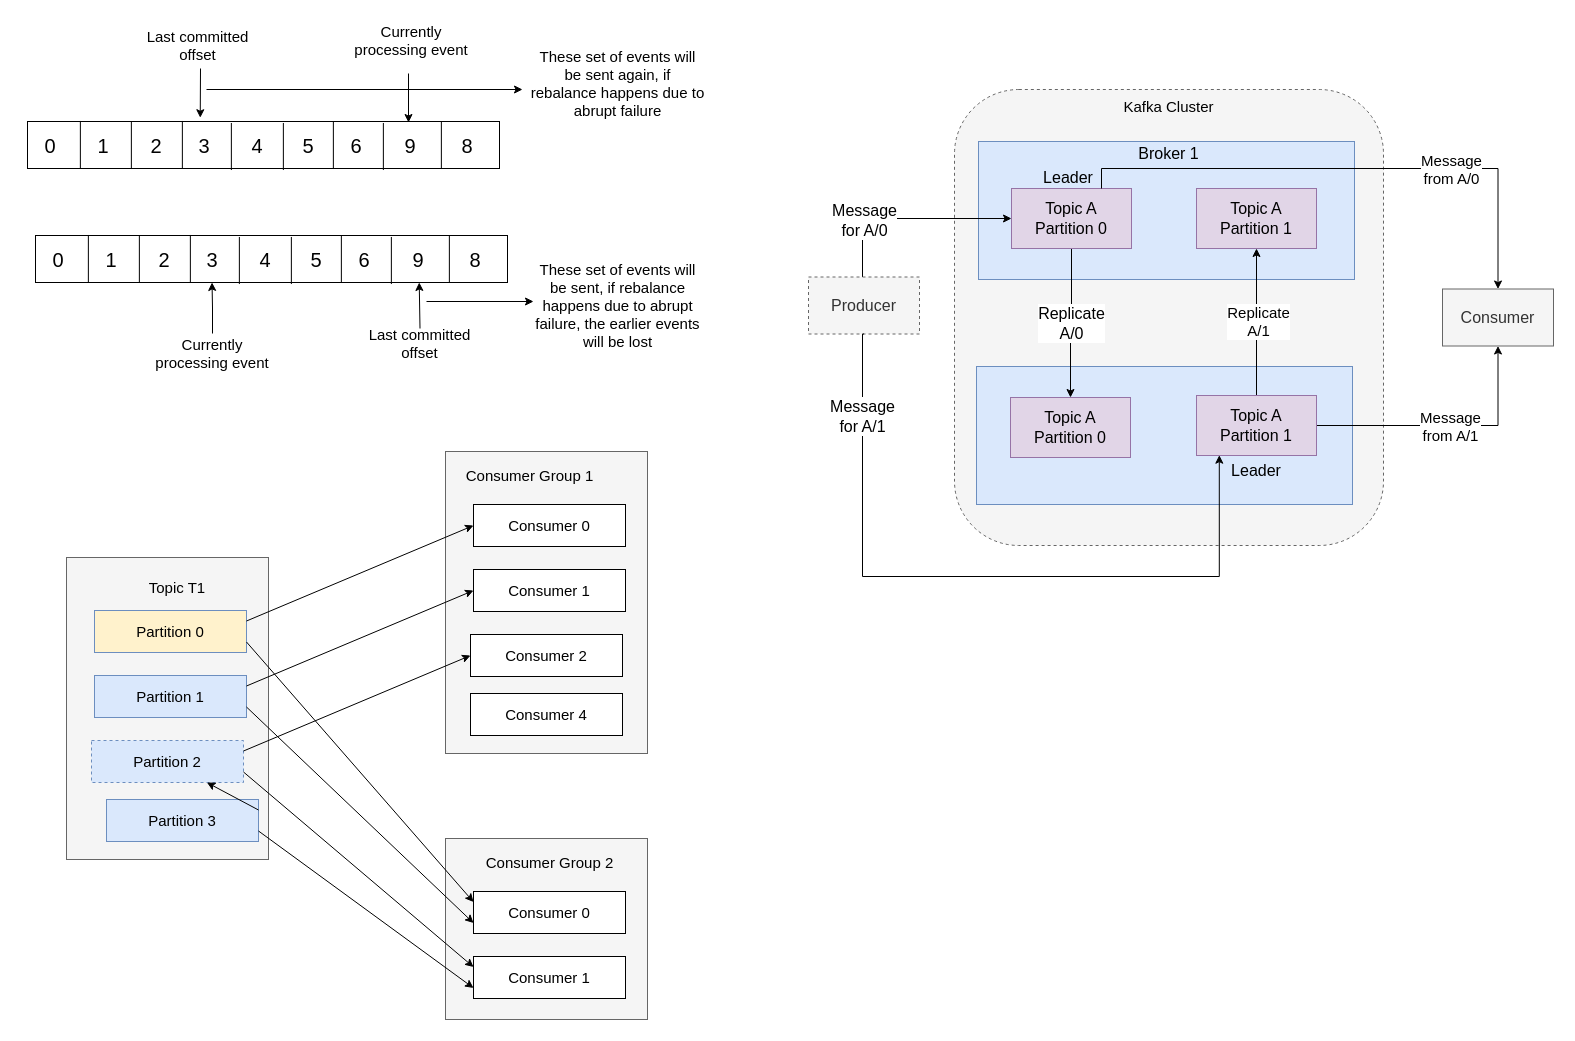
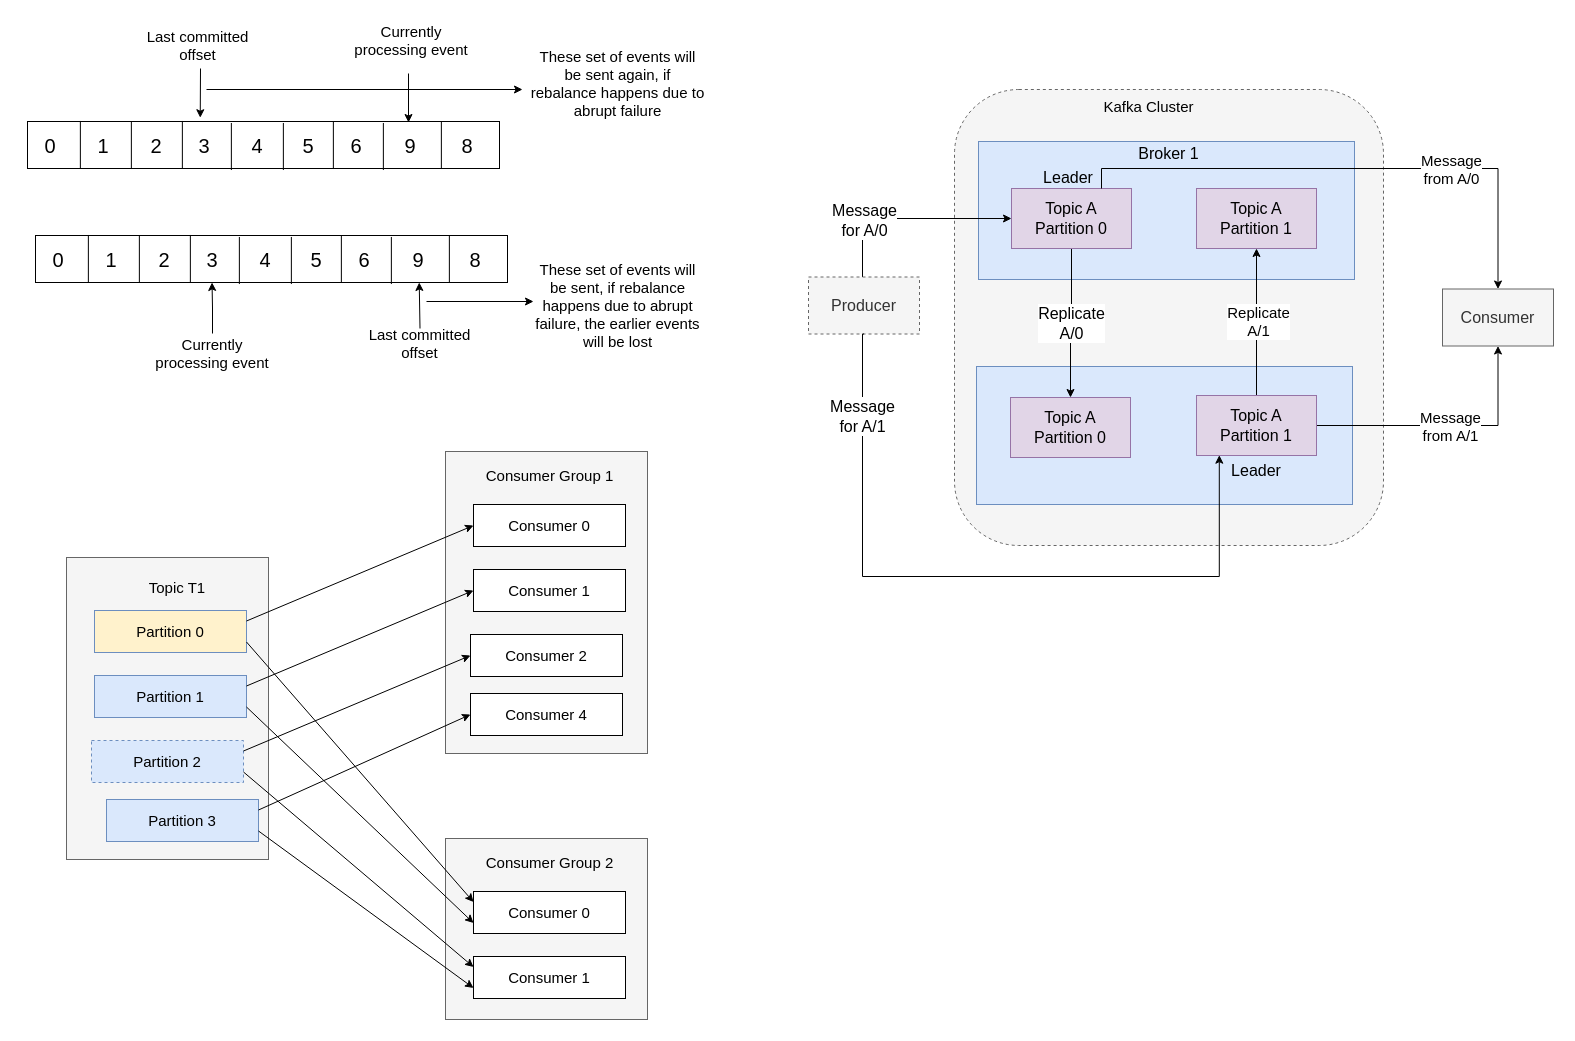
node "Kafka Cluster": moved (1169, 107) -> (1149, 107)
node "Consumer Group 1": moved (530, 476) -> (550, 476)
edge "Partition 3" -> "Partition 2": now "Partition 3" -> "Consumer 4"
